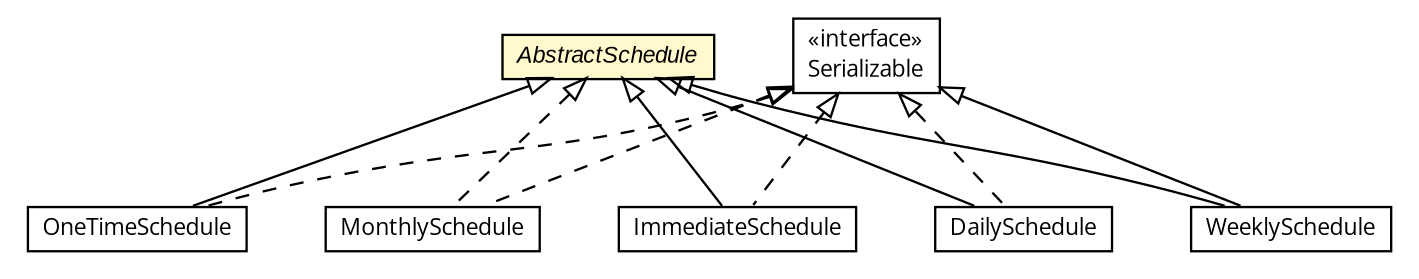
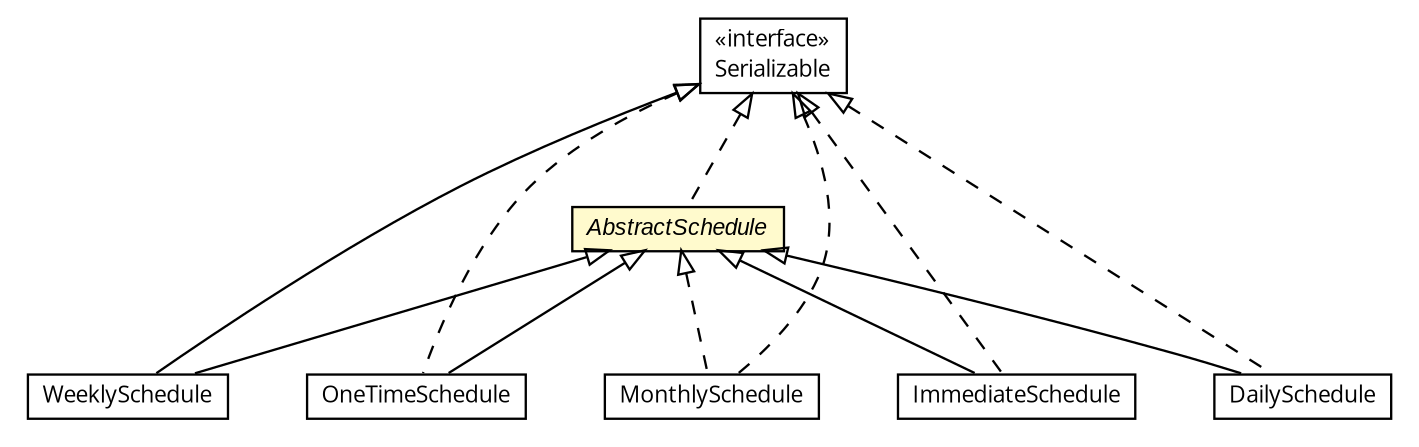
edge "AbstractSchedule" -> "Serializable": added
